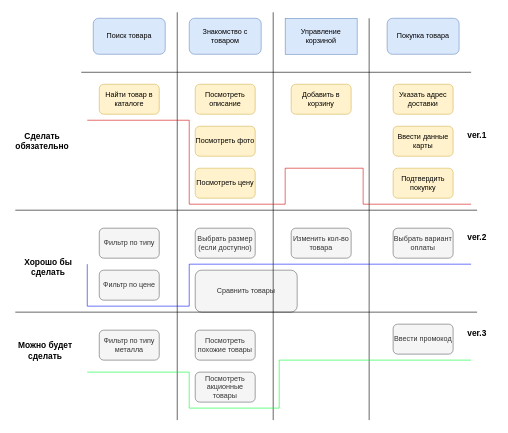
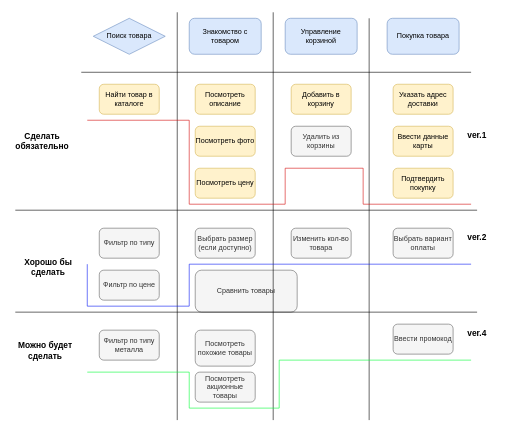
node "Поиск товара": shape rounded rectangle -> diamond
node "Управление корзиной": shape rectangle -> rounded rectangle
node "Удалить из корзины": added
node "ver.3": label "ver.3" -> "ver.4"
node "Посмотреть похожие товары": size 60x30 -> 60x36
